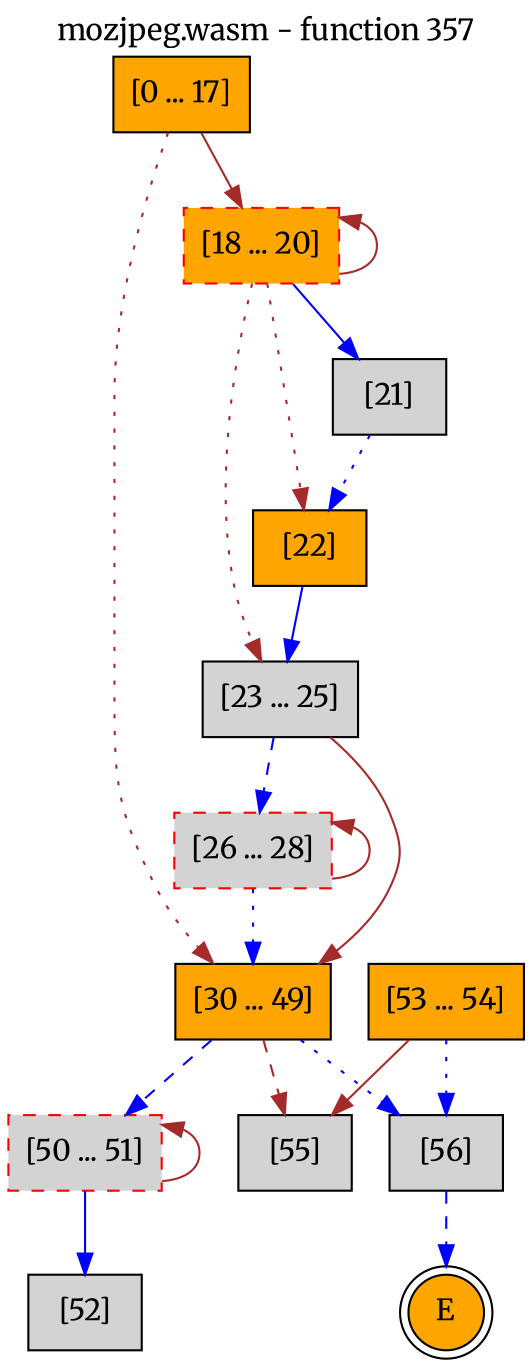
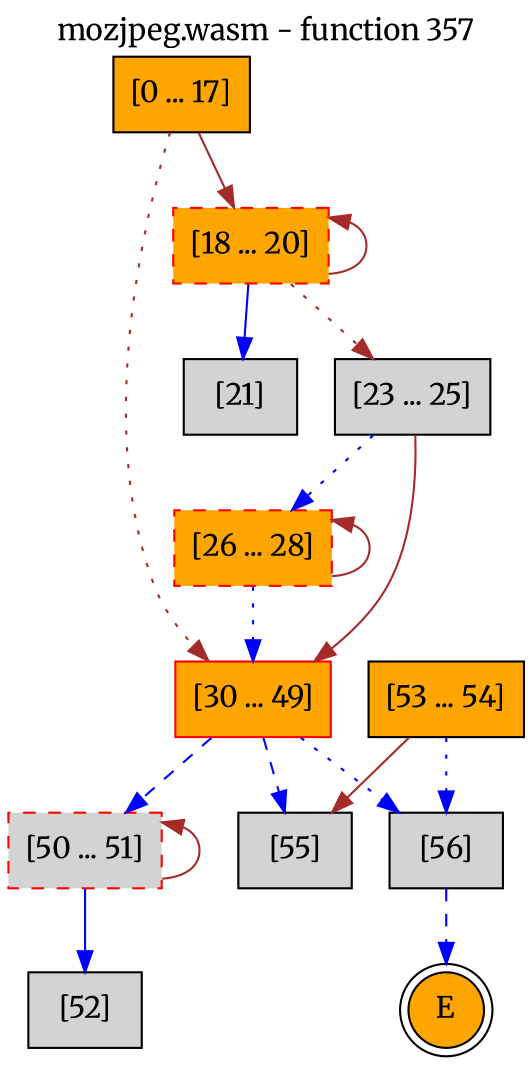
node "[22]": removed
edge "[23 ... 25]" -> "[26 ... 28]": style dashed -> dotted
node "[26 ... 28]": fillcolor lightgrey -> orange
node "[30 ... 49]": color black -> red
edge "[30 ... 49]" -> "[55]": color brown -> blue
